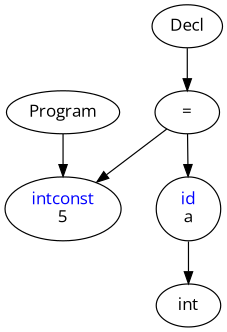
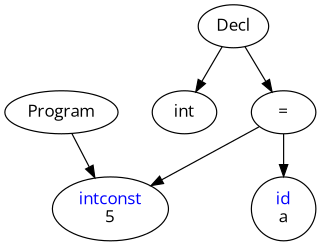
edge "id" -> "int": now "Decl" -> "int"
